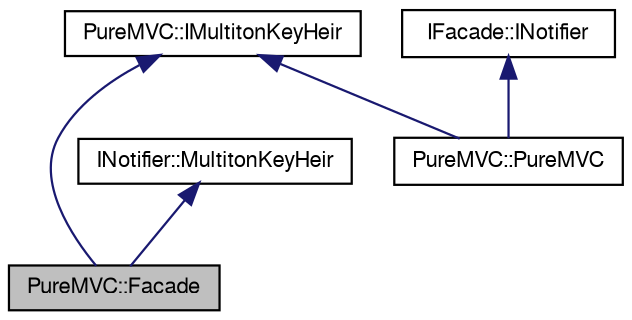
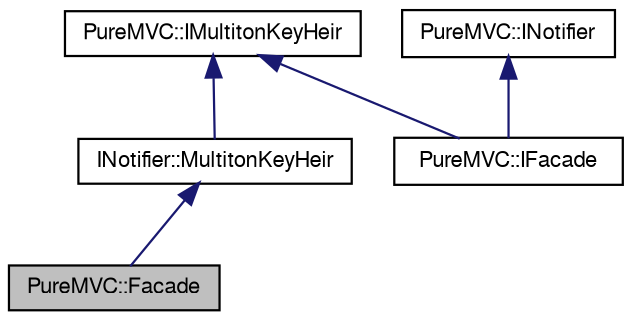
node "IFacade::INotifier": label "IFacade::INotifier" -> "PureMVC::INotifier"
edge "PureMVC::Facade" -> "PureMVC::IMultitonKeyHeir": now "INotifier::MultitonKeyHeir" -> "PureMVC::IMultitonKeyHeir"
node "PureMVC::PureMVC": label "PureMVC::PureMVC" -> "PureMVC::IFacade"
